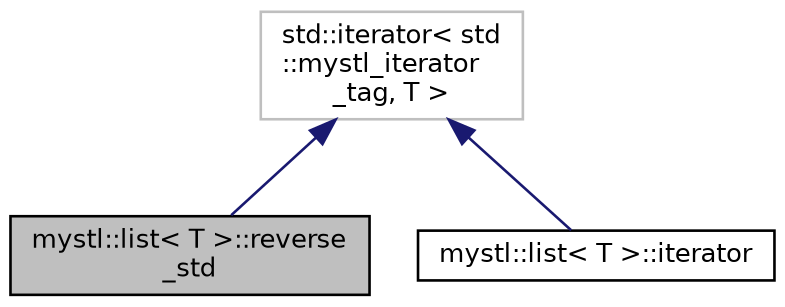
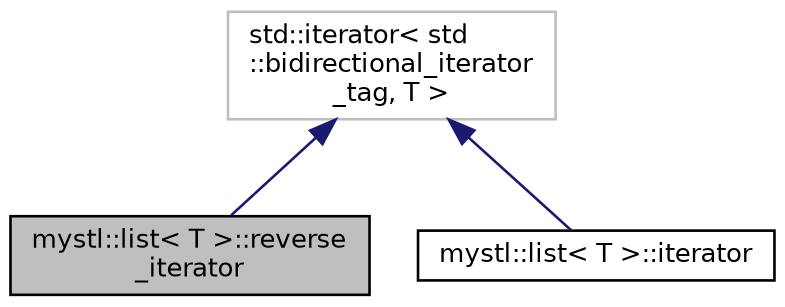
node "std::iterator< std ::mystl_iterator _tag, T >": label "std::iterator< std ::mystl_iterator _tag, T >" -> "std::iterator< std ::bidirectional_iterator _tag, T >"
node "mystl::list< T >::reverse _std": label "mystl::list< T >::reverse _std" -> "mystl::list< T >::reverse _iterator"
